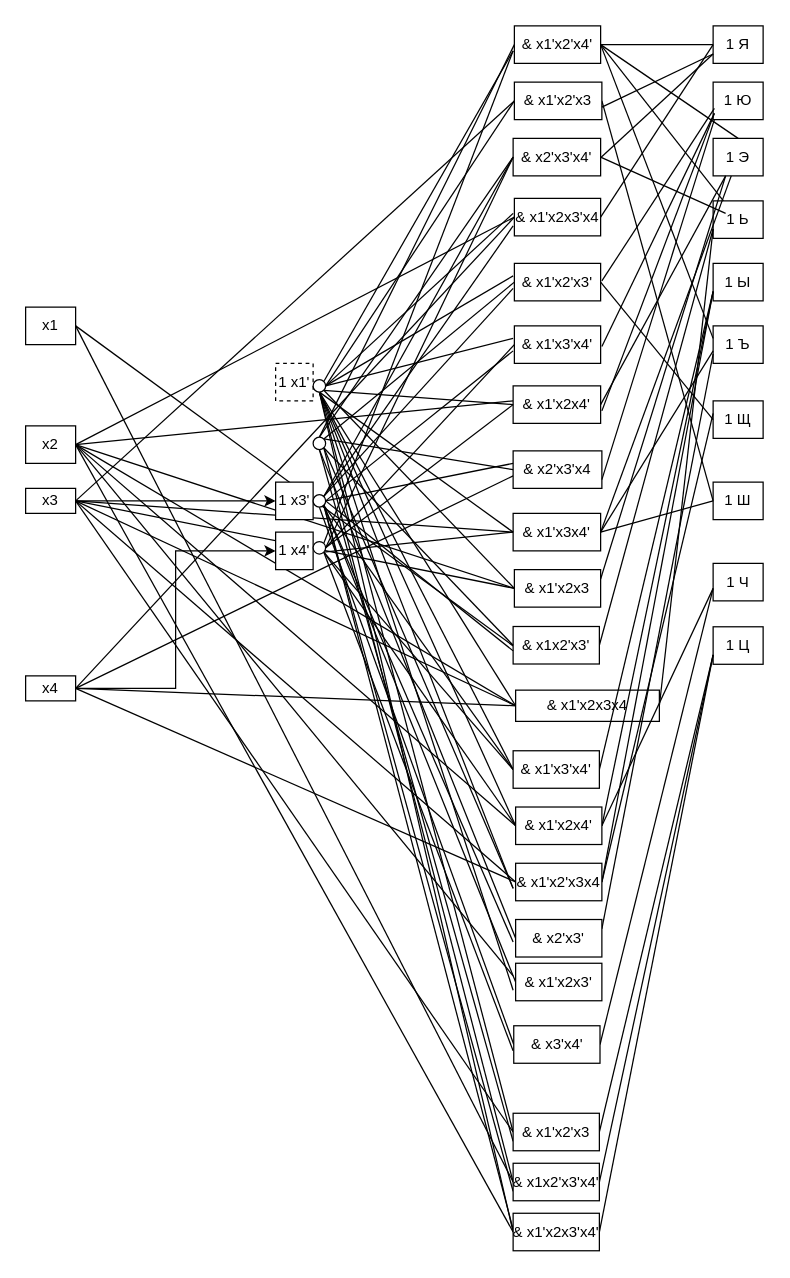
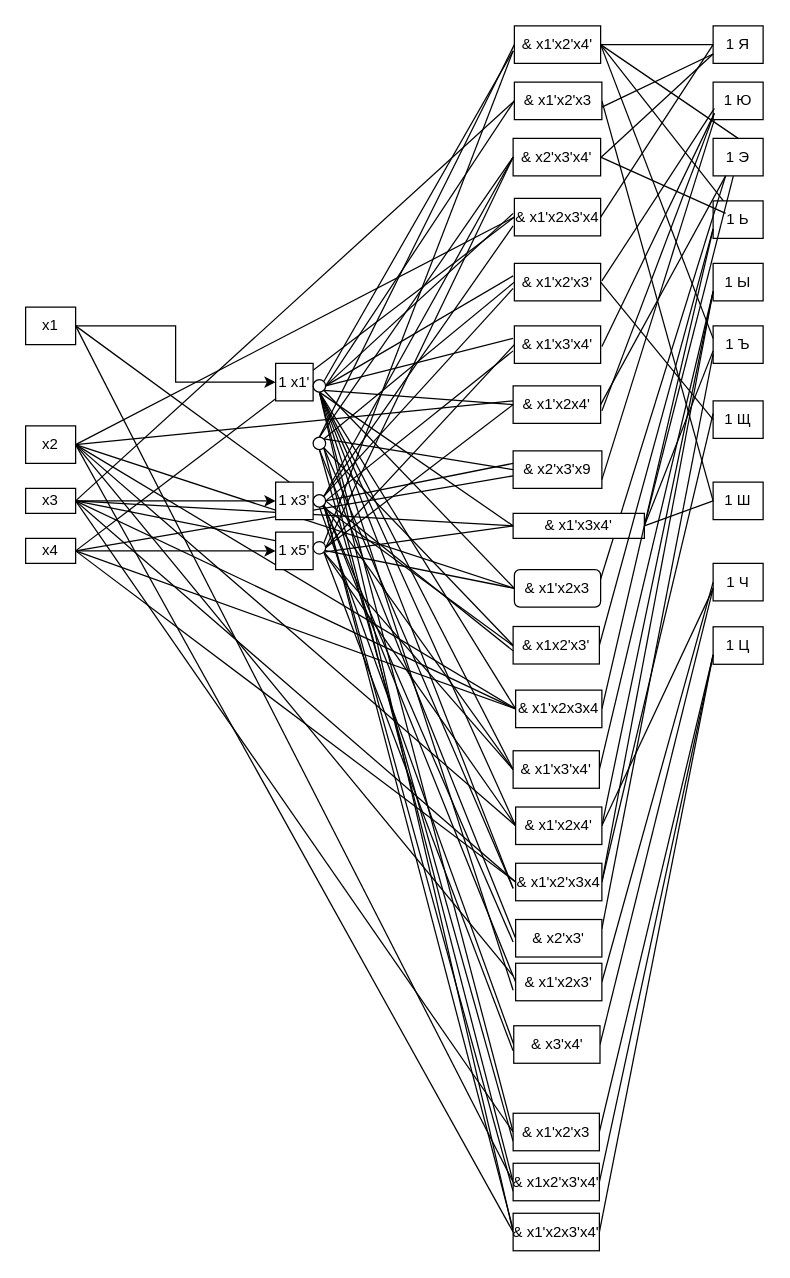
edge "x1" -> "1 x1'": added
node "1 x1'": style dashed -> solid
node "& x2'x3'x4": label "& x2'x3'x4" -> "& x2'x3'x9"
node "& x1'x3x4'": size 88x38 -> 131x25
node "1 x4'": label "1 x4'" -> "1 x5'"
node "& x1'x2x3": shape rectangle -> rounded rectangle
node "x4": moved (51, 688) -> (51, 551)
node "& x1'x2x3x4": size 144x31 -> 86x38
edge "1 Ч" -- "& x1'x2x3'": added
